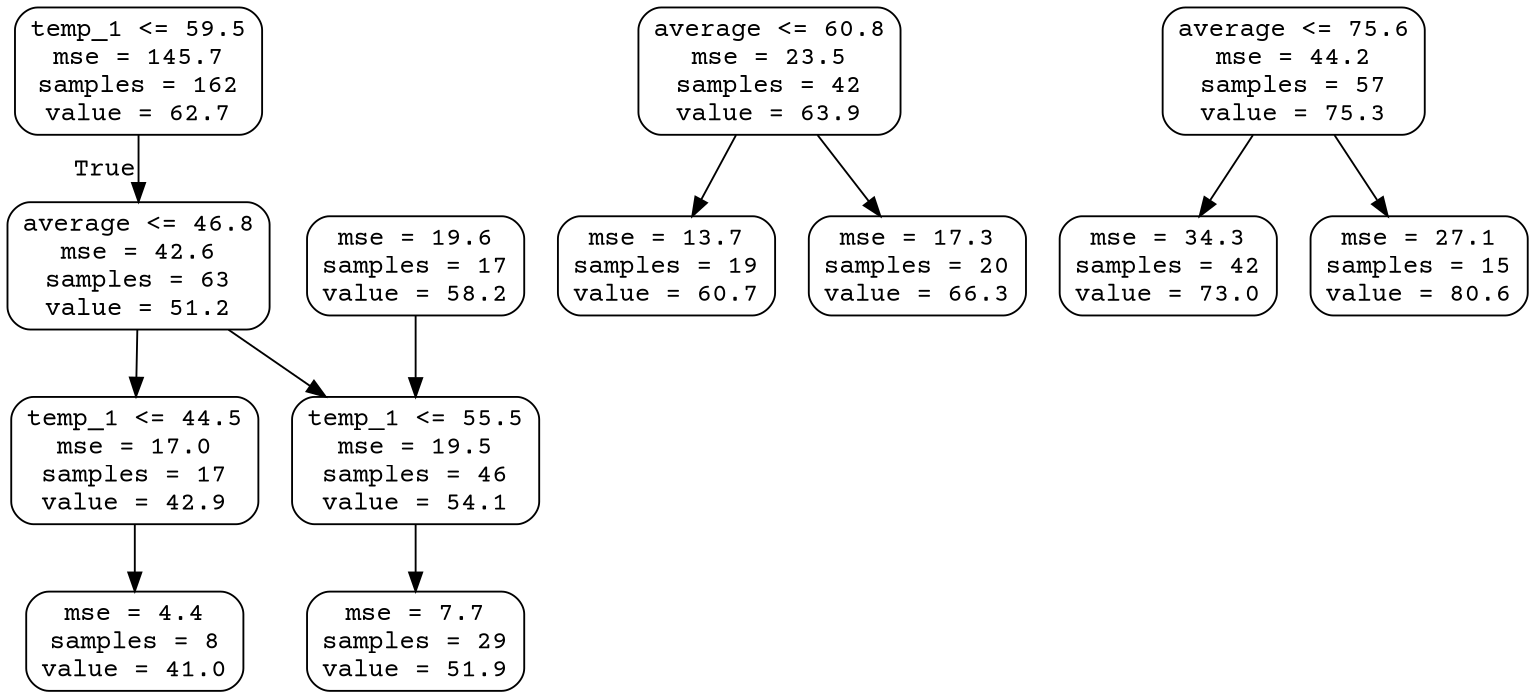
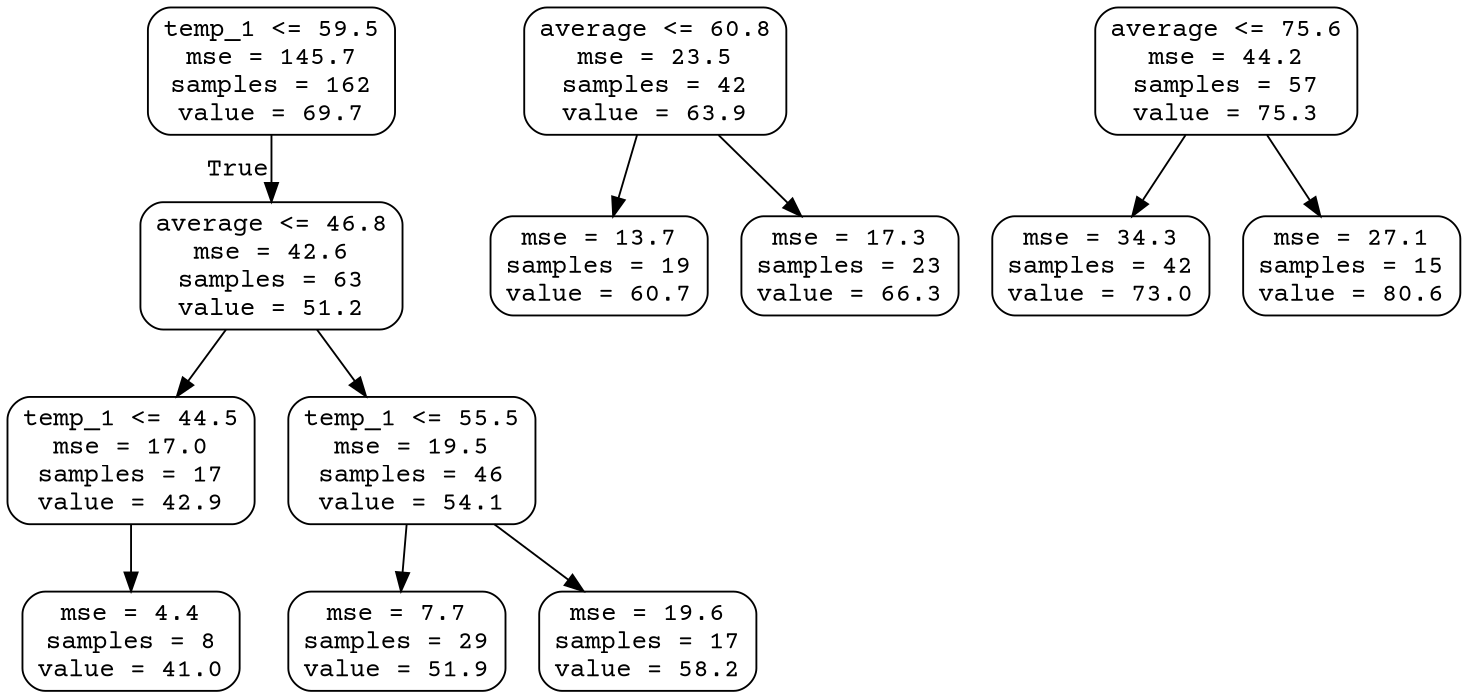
node "temp_1 <= 59.5 mse = 145.7 samples = 162 value = 62.7": label "temp_1 <= 59.5 mse = 145.7 samples = 162 value = 62.7" -> "temp_1 <= 59.5 mse = 145.7 samples = 162 value = 69.7"
node "mse = 17.3 samples = 20 value = 66.3": label "mse = 17.3 samples = 20 value = 66.3" -> "mse = 17.3 samples = 23 value = 66.3"
edge "mse = 19.6 samples = 17 value = 58.2" -> "temp_1 <= 55.5 mse = 19.5 samples = 46 value = 54.1": reversed
